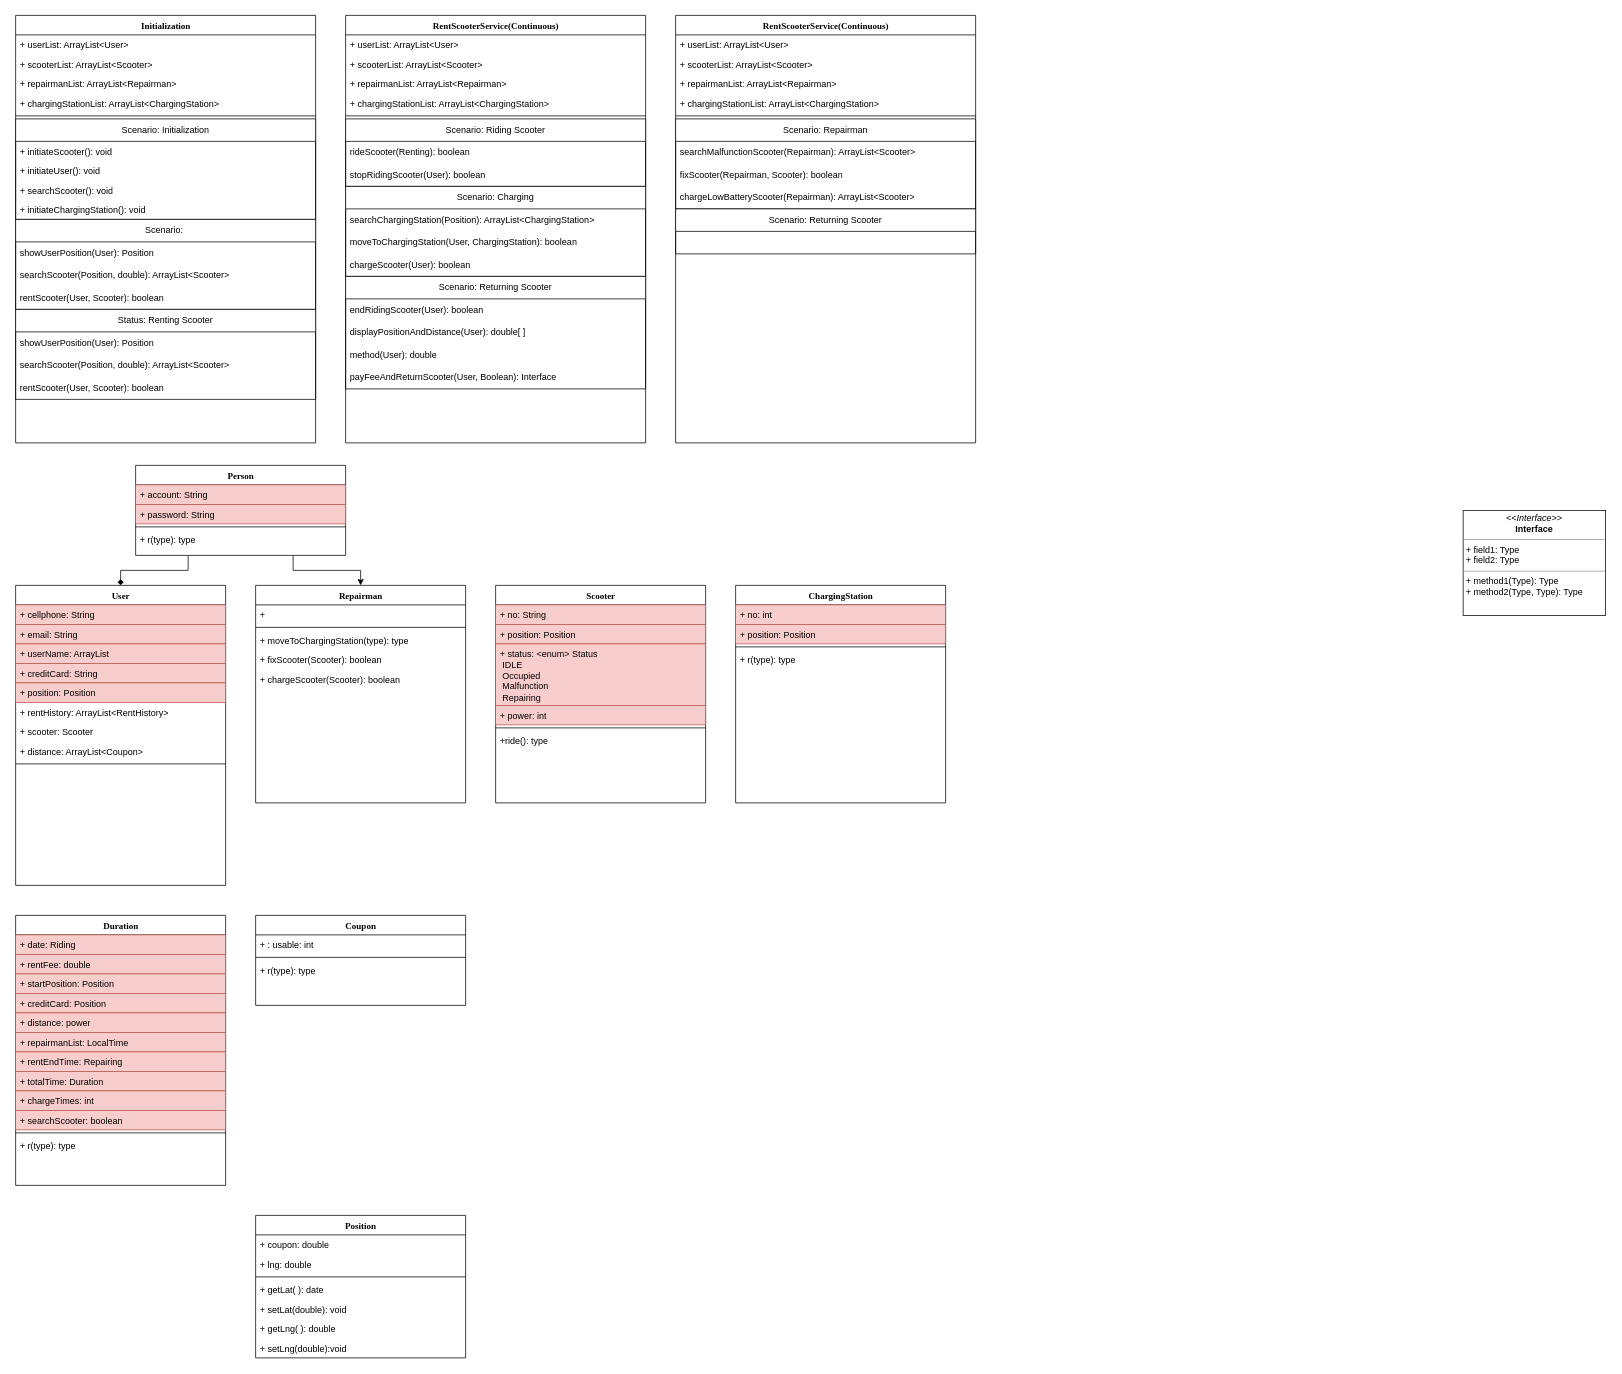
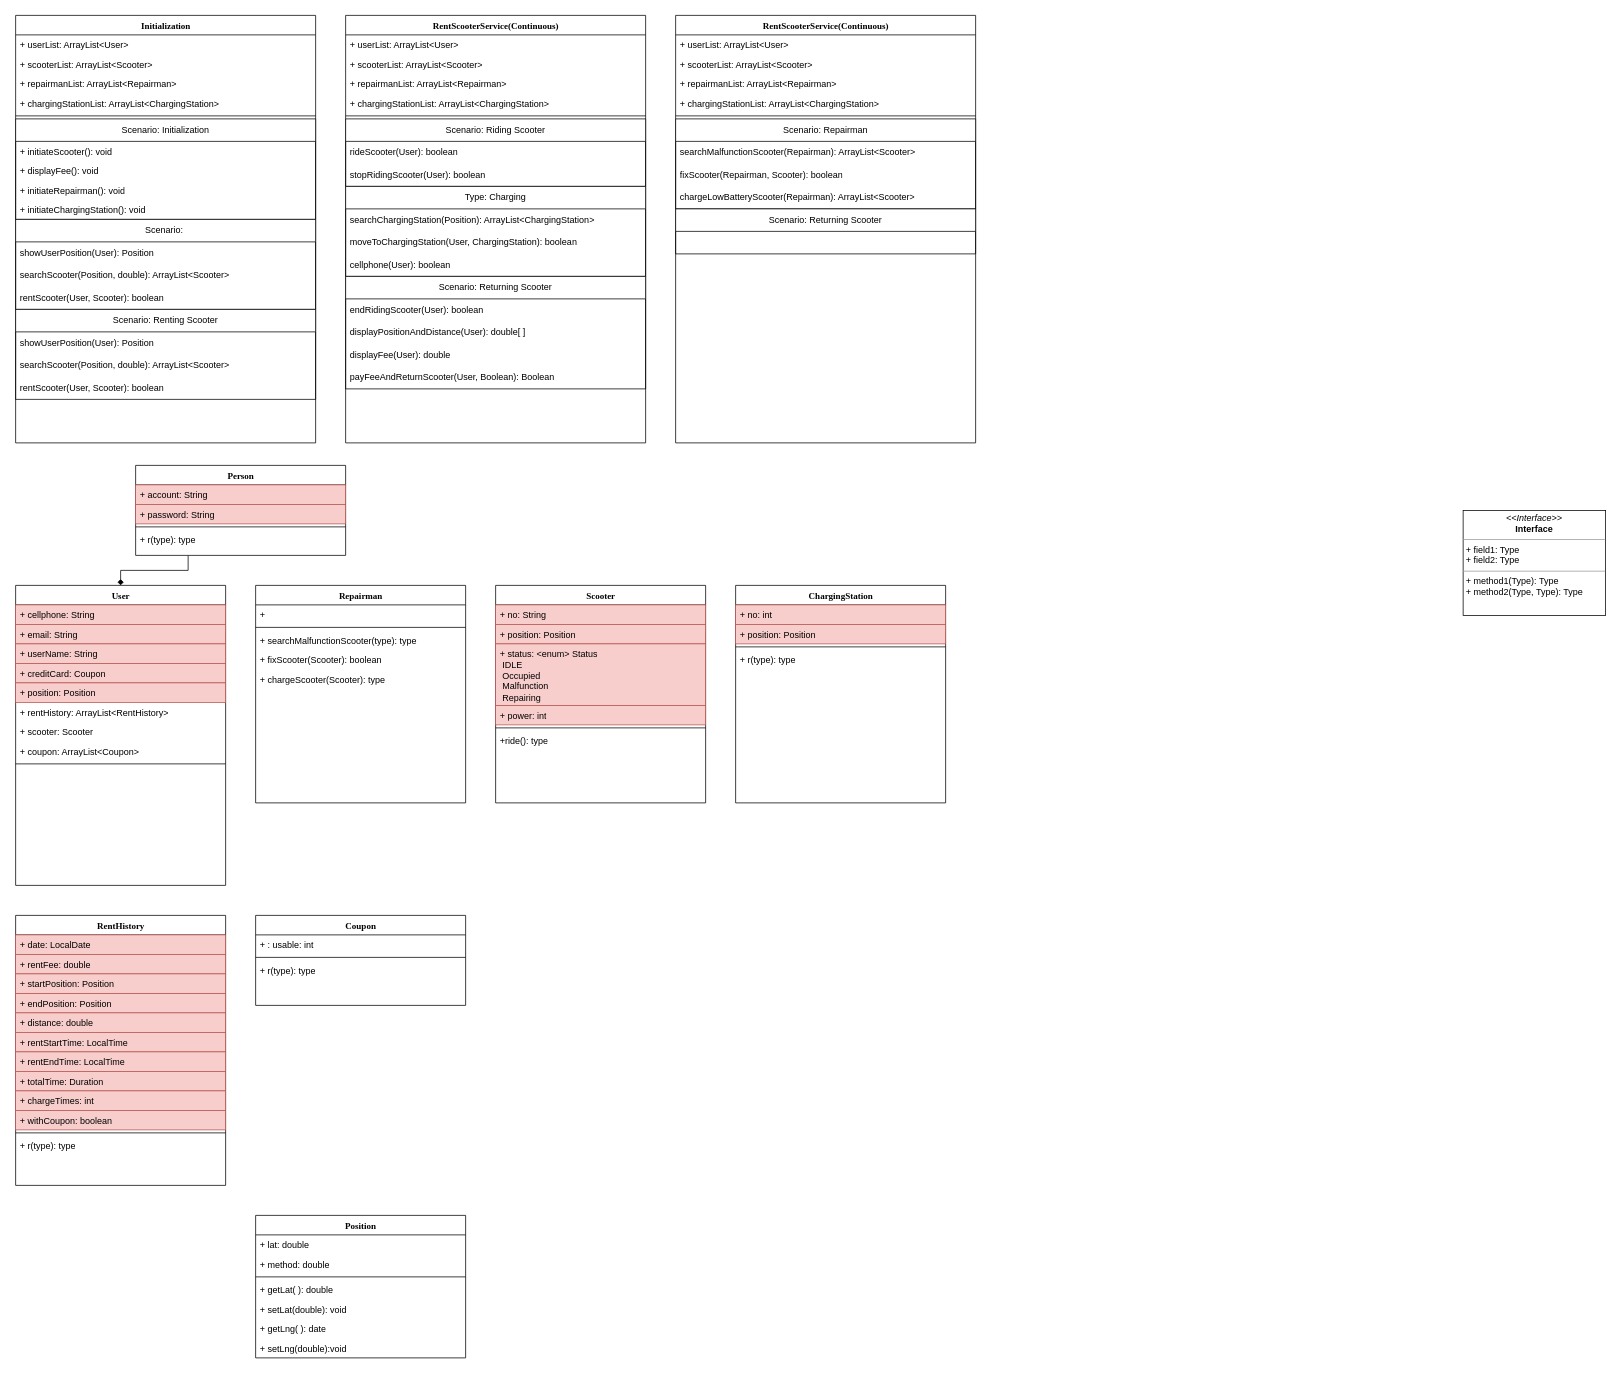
node "rideScooter(Renting): boolean": label "rideScooter(Renting): boolean" -> "rideScooter(User): boolean"
node "+ initiateUser(): void": label "+ initiateUser(): void" -> "+ displayFee(): void"
node "+ searchScooter(): void": label "+ searchScooter(): void" -> "+ initiateRepairman(): void"
node "Scenario: Charging": label "Scenario: Charging" -> "Type: Charging"
node "chargeScooter(User): boolean": label "chargeScooter(User): boolean" -> "cellphone(User): boolean"
node "Status: Renting Scooter": label "Status: Renting Scooter" -> "Scenario: Renting Scooter"
node "method(User): double": label "method(User): double" -> "displayFee(User): double"
node "payFeeAndReturnScooter(User, Boolean): Interface": label "payFeeAndReturnScooter(User, Boolean): Interface" -> "payFeeAndReturnScooter(User, Boolean): Boolean"
edge "Person" -> "Repairman": removed
node "+ moveToChargingStation(type): type": label "+ moveToChargingStation(type): type" -> "+ searchMalfunctionScooter(type): type"
node "+ userName: ArrayList": label "+ userName: ArrayList" -> "+ userName: String"
node "+ creditCard: String": label "+ creditCard: String" -> "+ creditCard: Coupon"
node "+ chargeScooter(Scooter): boolean": label "+ chargeScooter(Scooter): boolean" -> "+ chargeScooter(Scooter): type"
node "+ distance: ArrayList<Coupon>": label "+ distance: ArrayList<Coupon>" -> "+ coupon: ArrayList<Coupon>"
node "Duration": label "Duration" -> "RentHistory"
node "+ date: Riding": label "+ date: Riding" -> "+ date: LocalDate"
node "+ creditCard: Position": label "+ creditCard: Position" -> "+ endPosition: Position"
node "+ distance: power": label "+ distance: power" -> "+ distance: double"
node "+ repairmanList: LocalTime": label "+ repairmanList: LocalTime" -> "+ rentStartTime: LocalTime"
node "+ rentEndTime: Repairing": label "+ rentEndTime: Repairing" -> "+ rentEndTime: LocalTime"
node "+ searchScooter: boolean": label "+ searchScooter: boolean" -> "+ withCoupon: boolean"
node "+ coupon: double": label "+ coupon: double" -> "+ lat: double"
node "+ lng: double": label "+ lng: double" -> "+ method: double"
node "+ getLat( ): date": label "+ getLat( ): date" -> "+ getLat( ): double"
node "+ getLng( ): double": label "+ getLng( ): double" -> "+ getLng( ): date"
